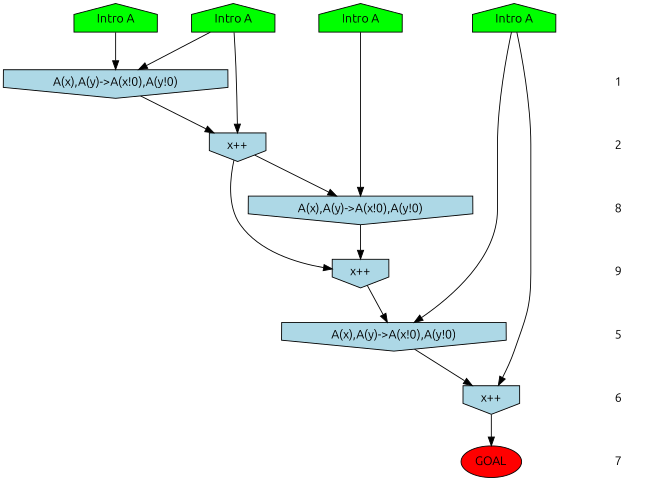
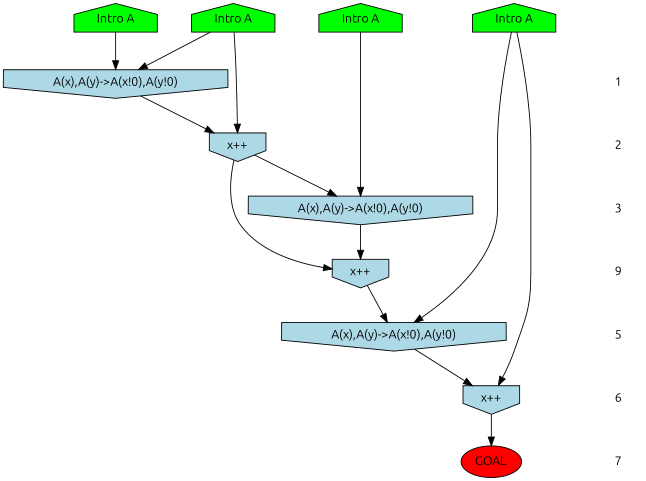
node "8": label "8" -> "3"
